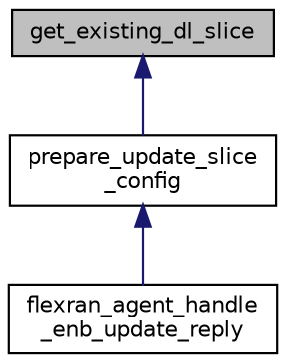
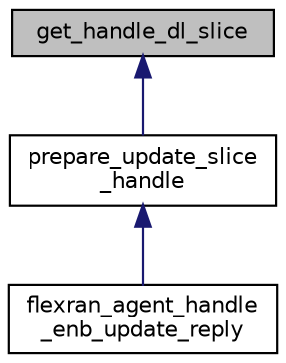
node "get_existing_dl_slice": label "get_existing_dl_slice" -> "get_handle_dl_slice"
node "prepare_update_slice _config": label "prepare_update_slice _config" -> "prepare_update_slice _handle"
